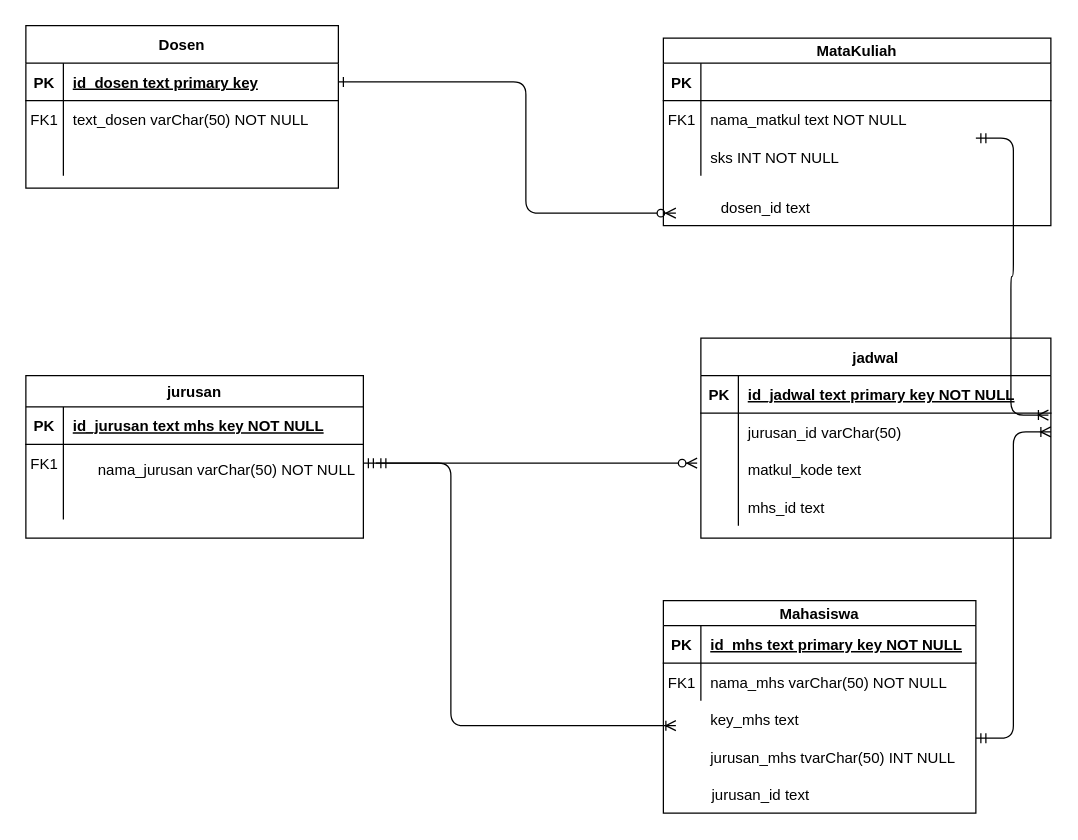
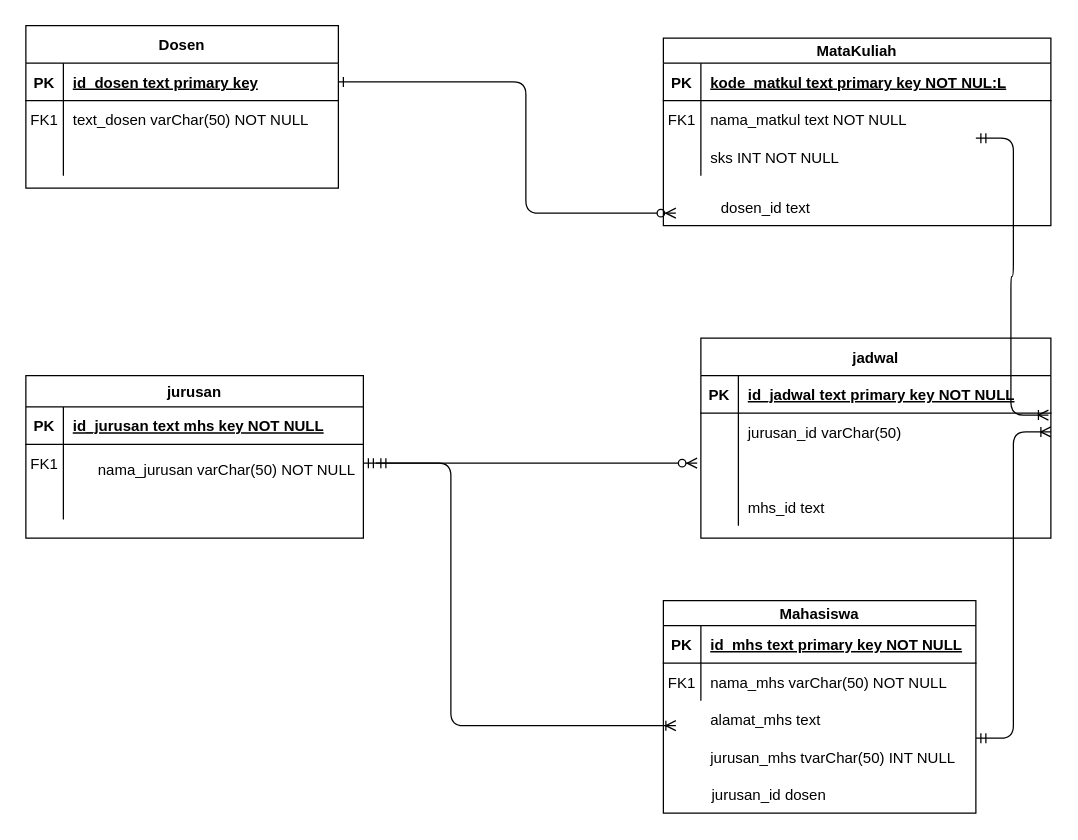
node "kode_matkul text primary key NOT NUL:L": added
node "matkul_kode text": removed
node "key_mhs text": label "key_mhs text" -> "alamat_mhs text"
node "jurusan_id text": label "jurusan_id text" -> "jurusan_id dosen"
